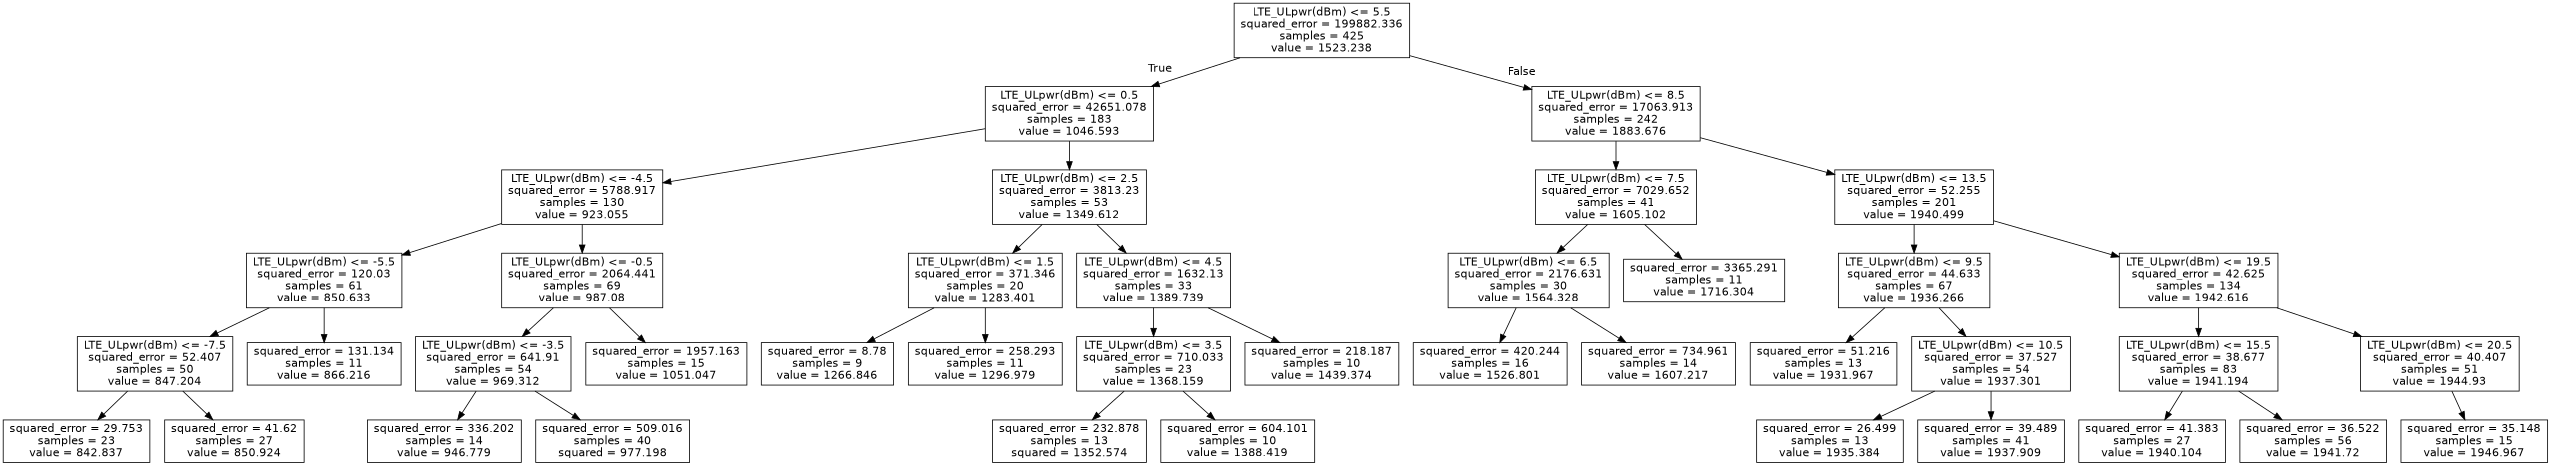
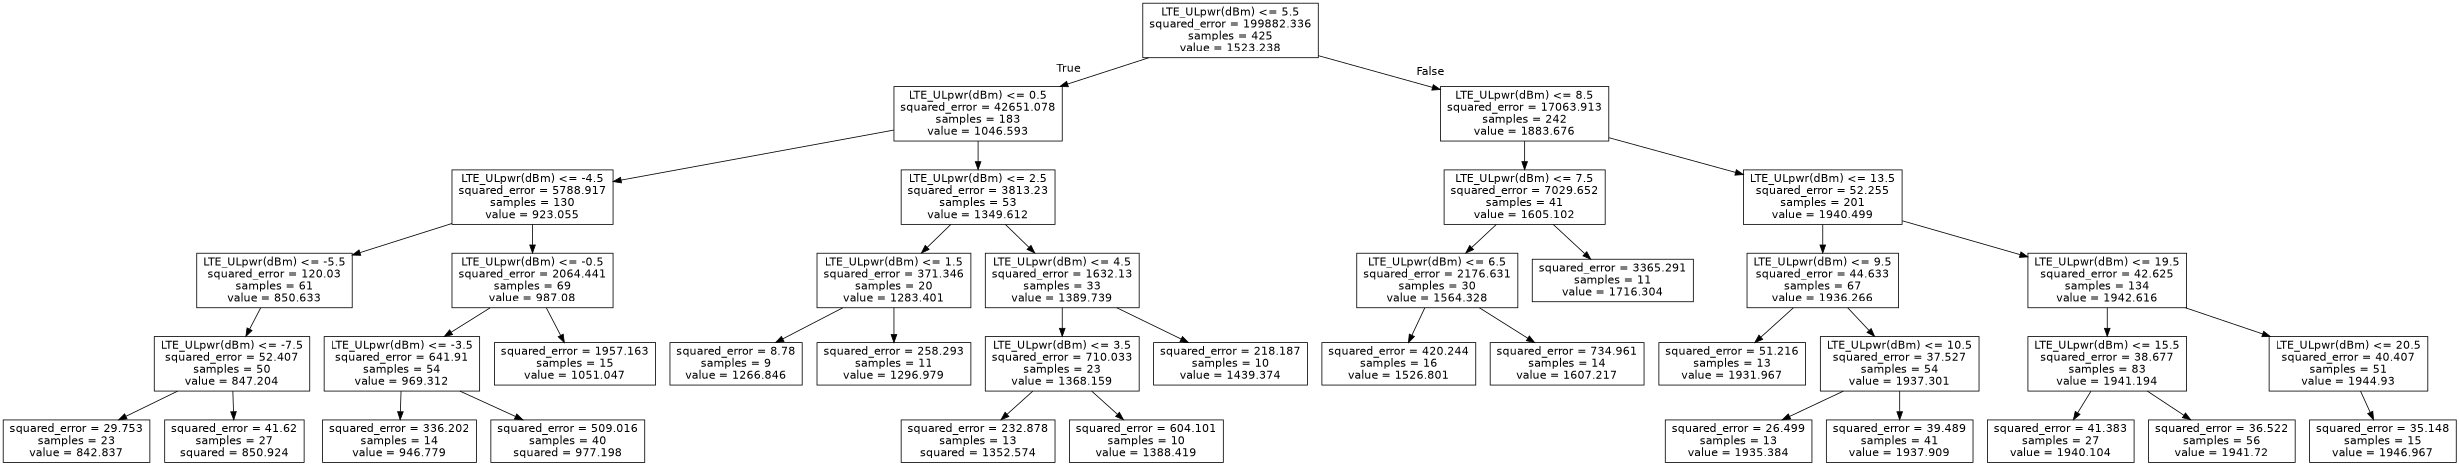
node "squared_error = 131.134 samples = 11 value = 866.216": removed
node "squared_error = 41.62 samples = 27 value = 850.924": label "squared_error = 41.62 samples = 27 value = 850.924" -> "squared_error = 41.62 samples = 27 squared = 850.924"
